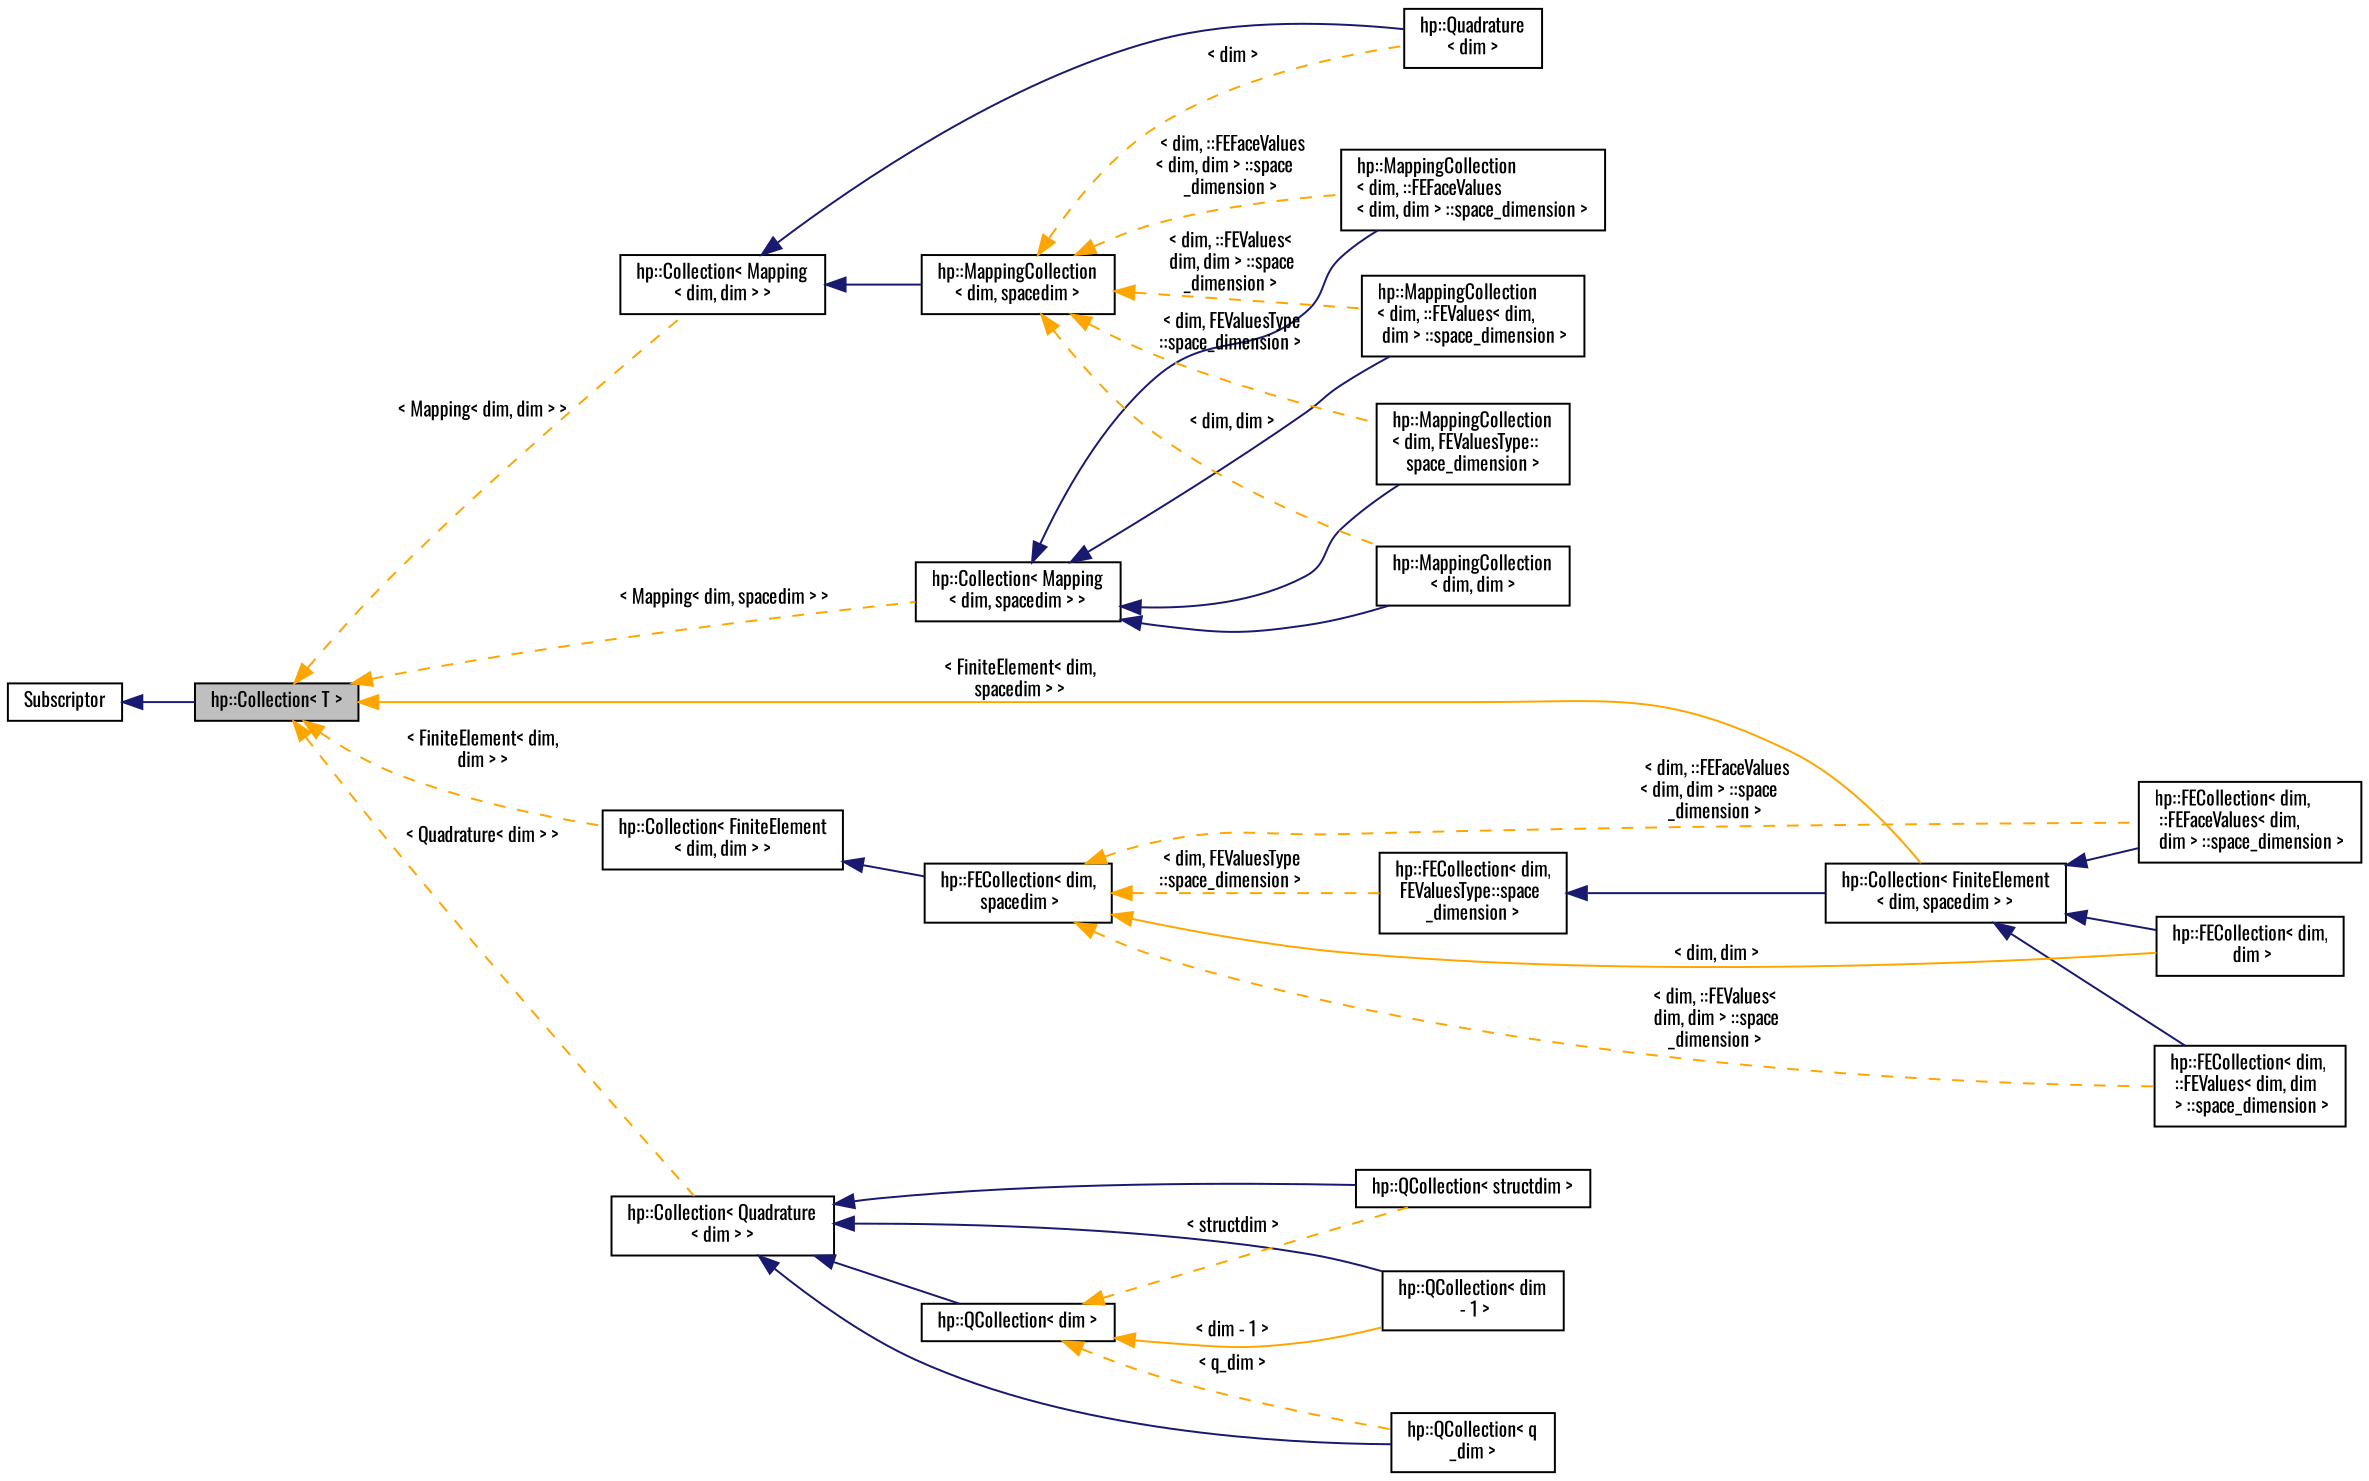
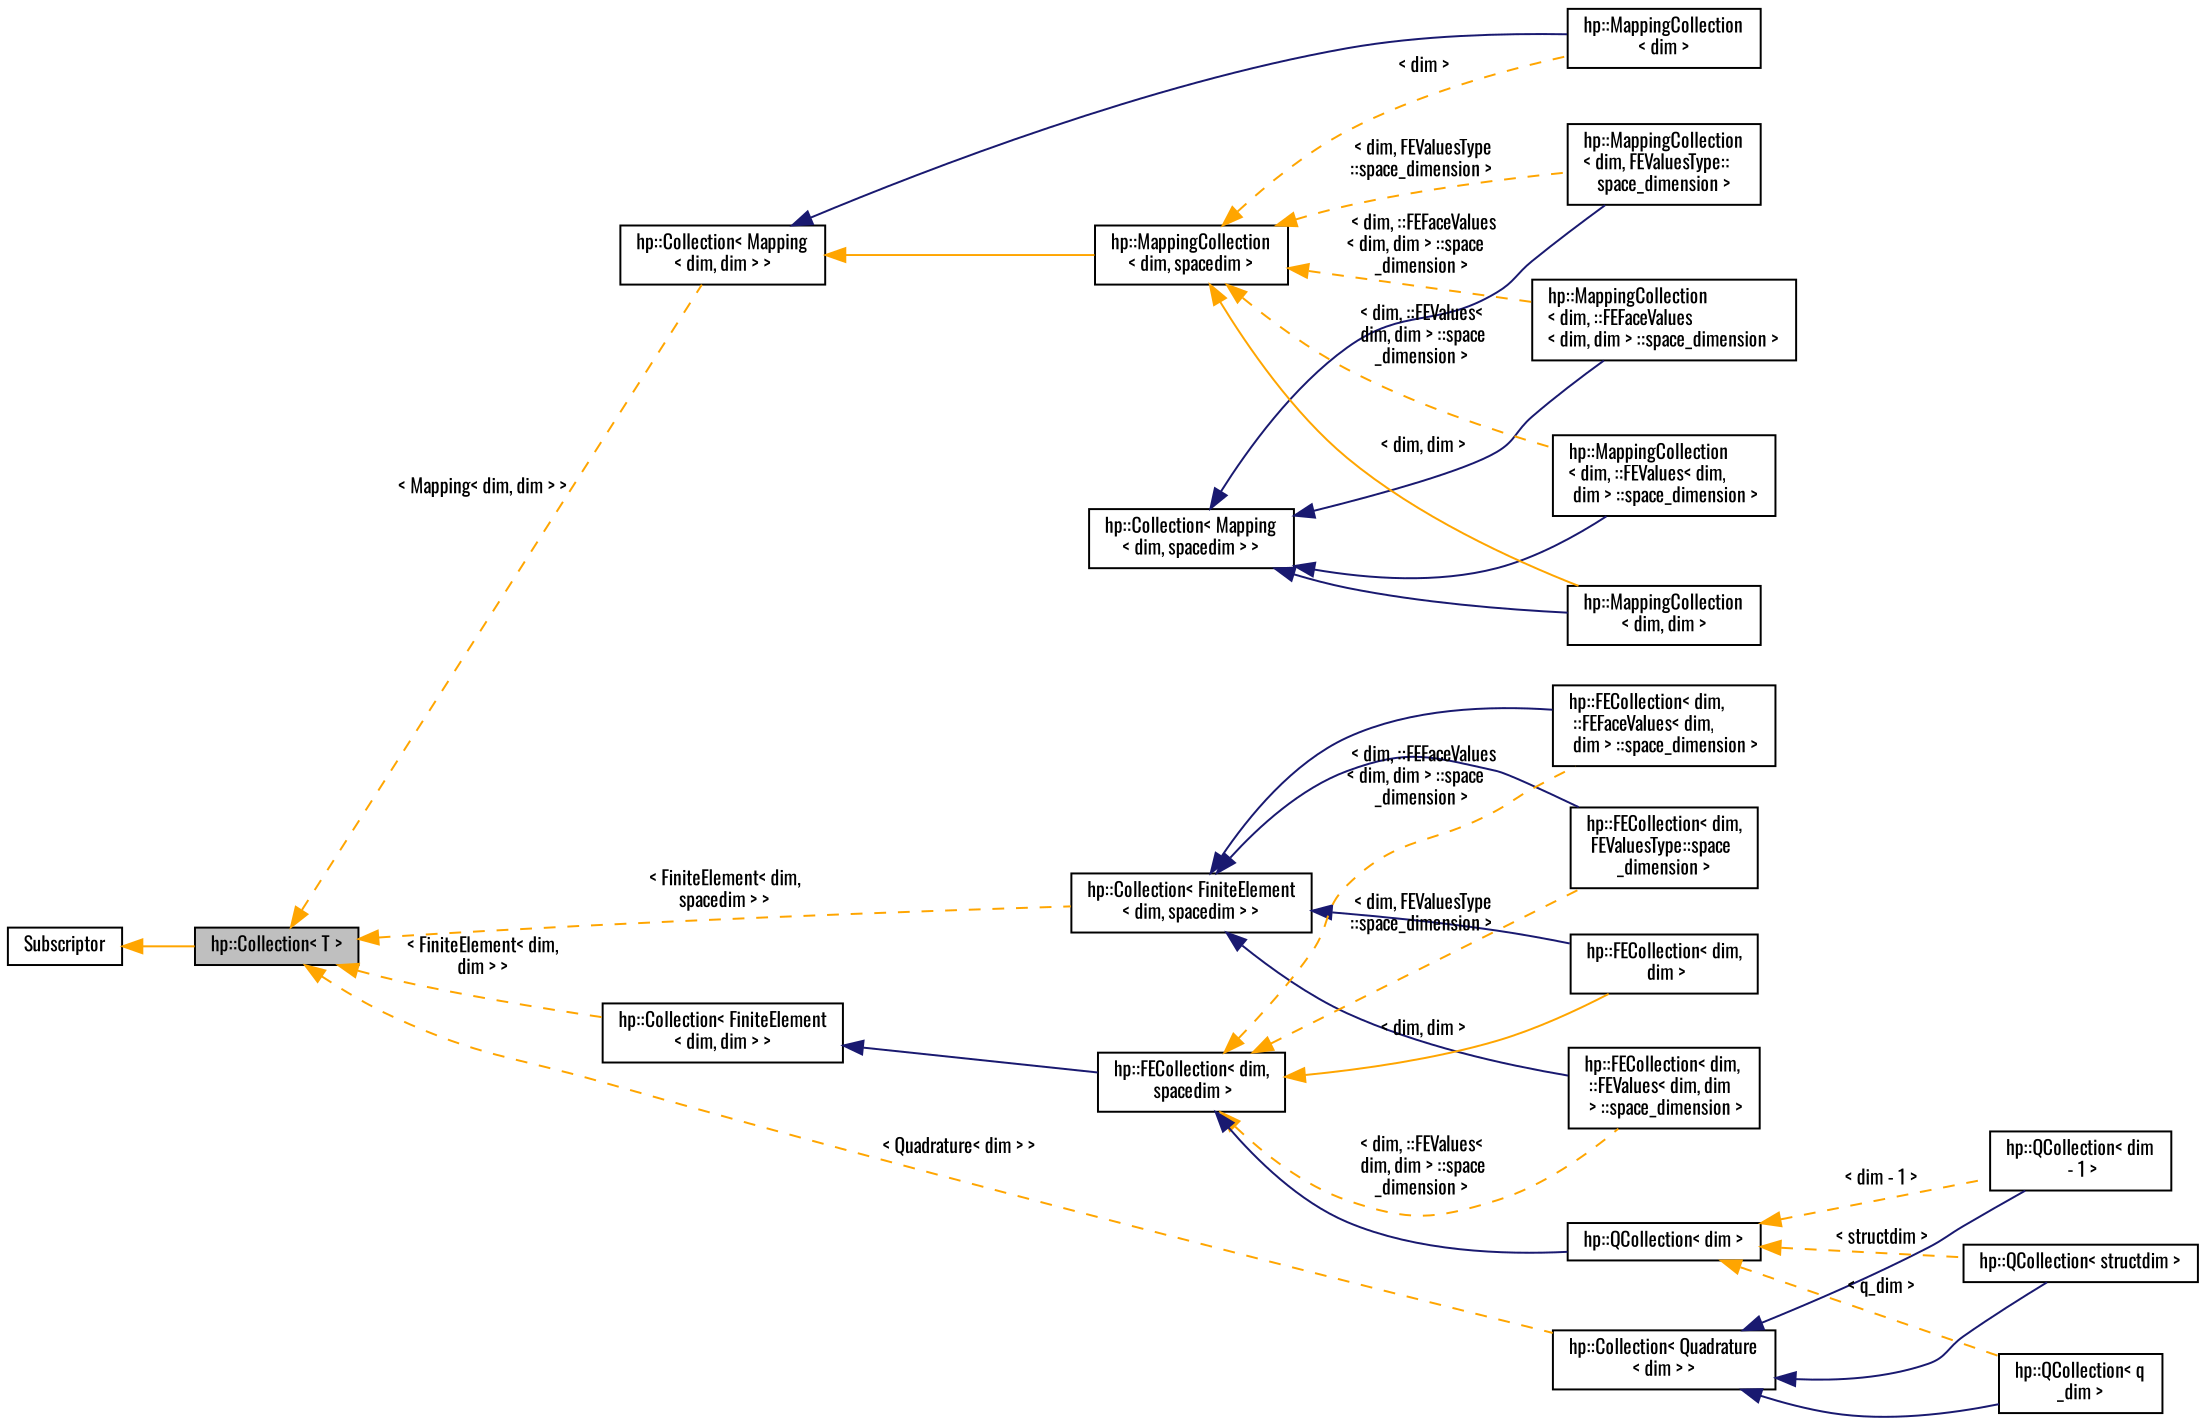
node "hp::Quadrature < dim >": label "hp::Quadrature < dim >" -> "hp::MappingCollection < dim >"
edge "hp::MappingCollection < dim, spacedim >" -> "hp::Collection< Mapping < dim, dim > >": color midnightblue -> orange
edge "hp::MappingCollection < dim, dim >" -> "hp::MappingCollection < dim, spacedim >": style dashed -> solid
edge "hp::Collection< Mapping < dim, spacedim > >" -> "hp::Collection< T >": removed, label "< Mapping< dim, spacedim > >"
edge "hp::Collection< T >" -> "Subscriptor": color midnightblue -> orange
edge "hp::Collection< FiniteElement < dim, spacedim > >" -> "hp::Collection< T >": style solid -> dashed
edge "hp::Collection< FiniteElement < dim, spacedim > >" -> "hp::FECollection< dim, FEValuesType::space _dimension >": reversed
edge "hp::QCollection< dim >" -> "hp::Collection< Quadrature < dim > >": now "hp::QCollection< dim >" -> "hp::FECollection< dim, spacedim >"
edge "hp::QCollection< dim - 1 >" -> "hp::QCollection< dim >": style solid -> dashed
